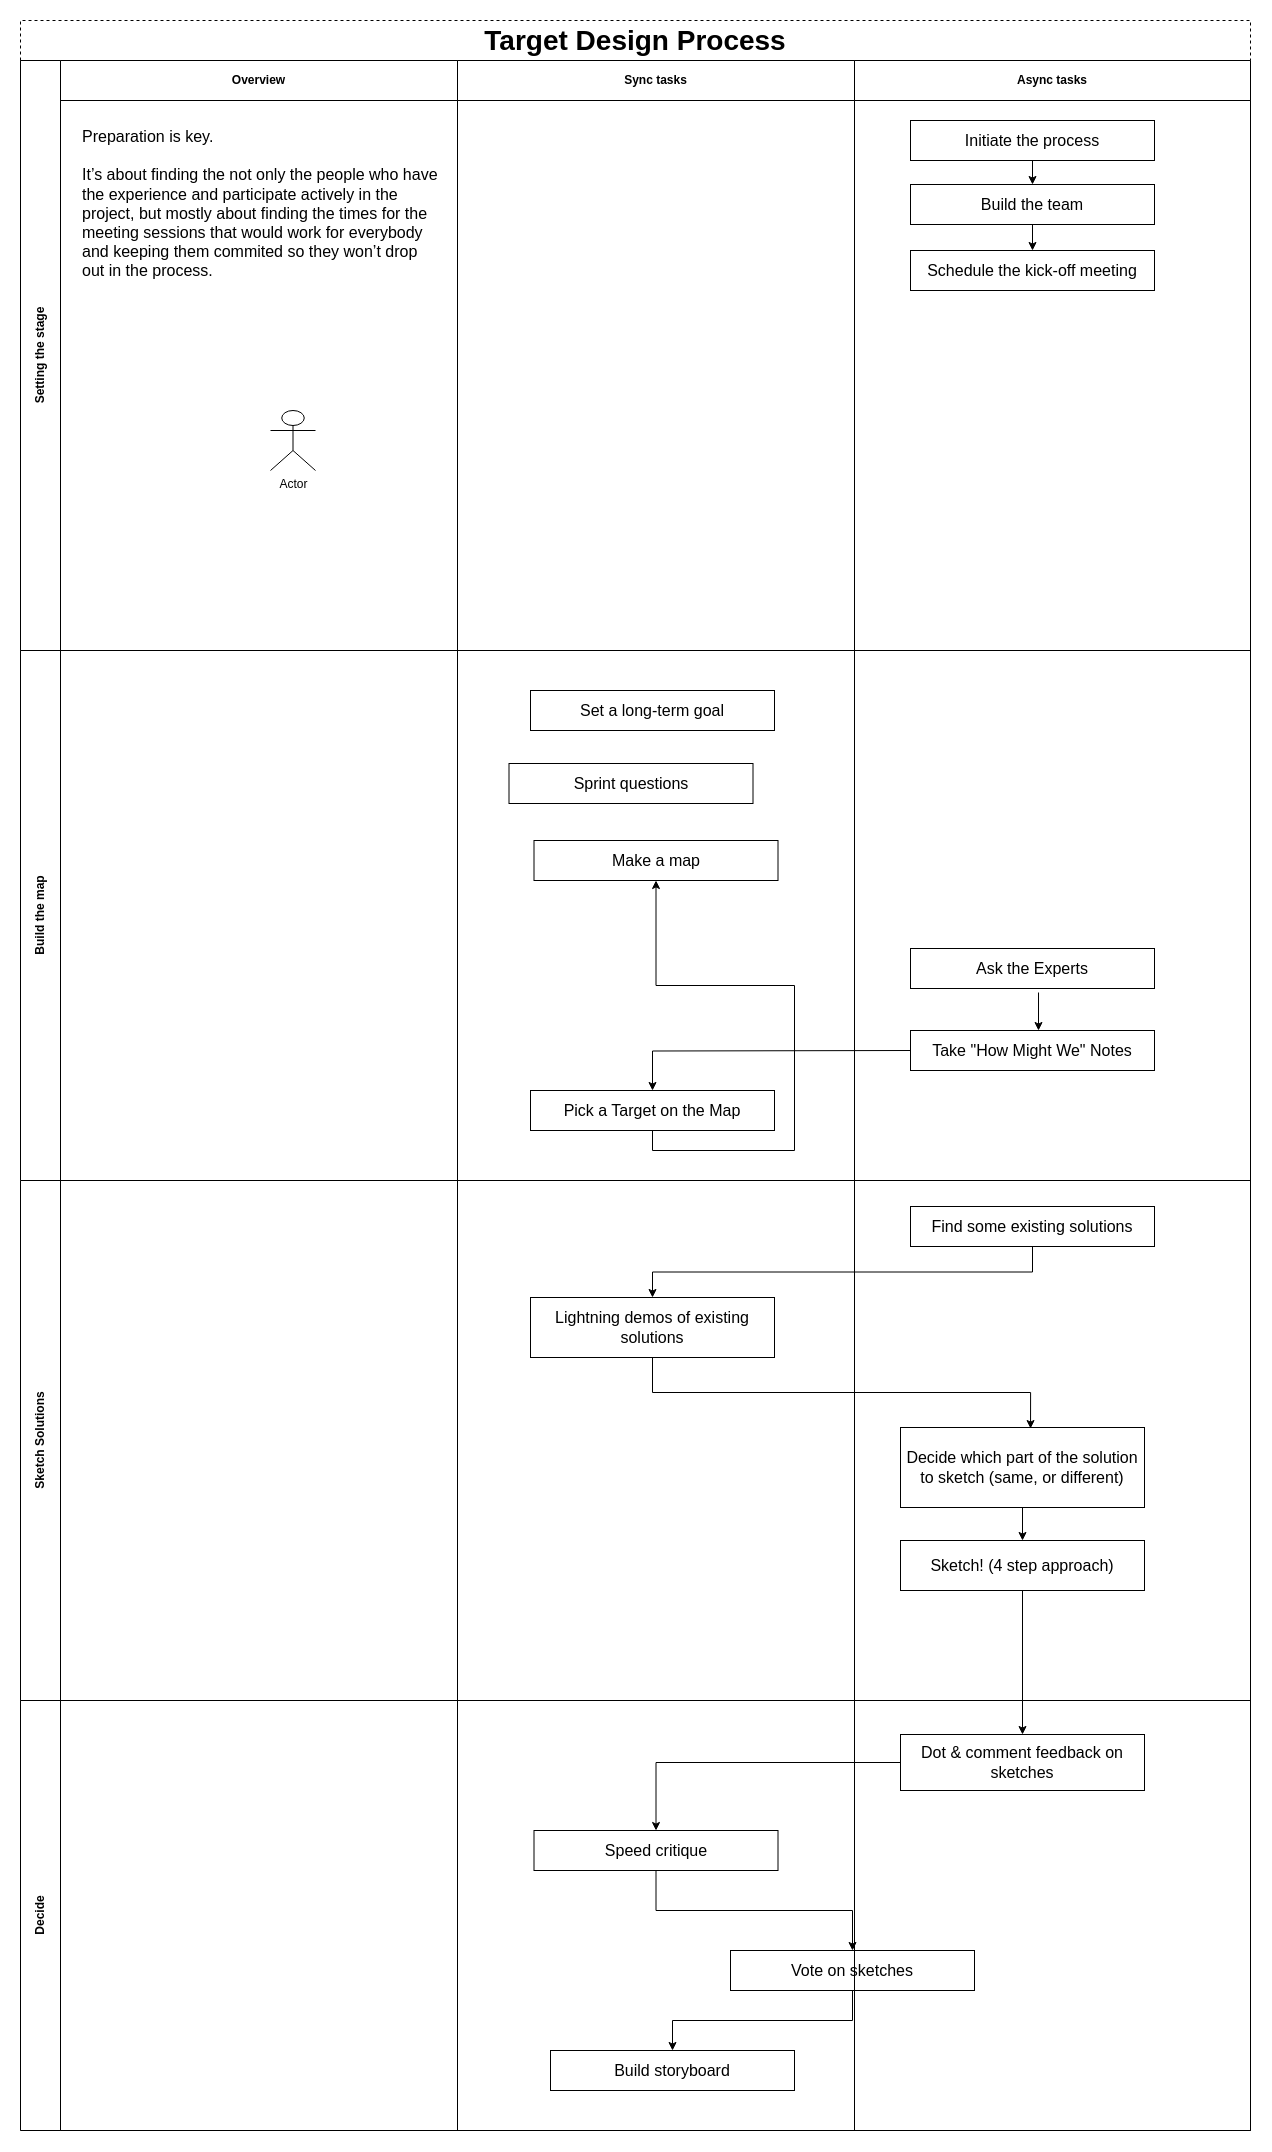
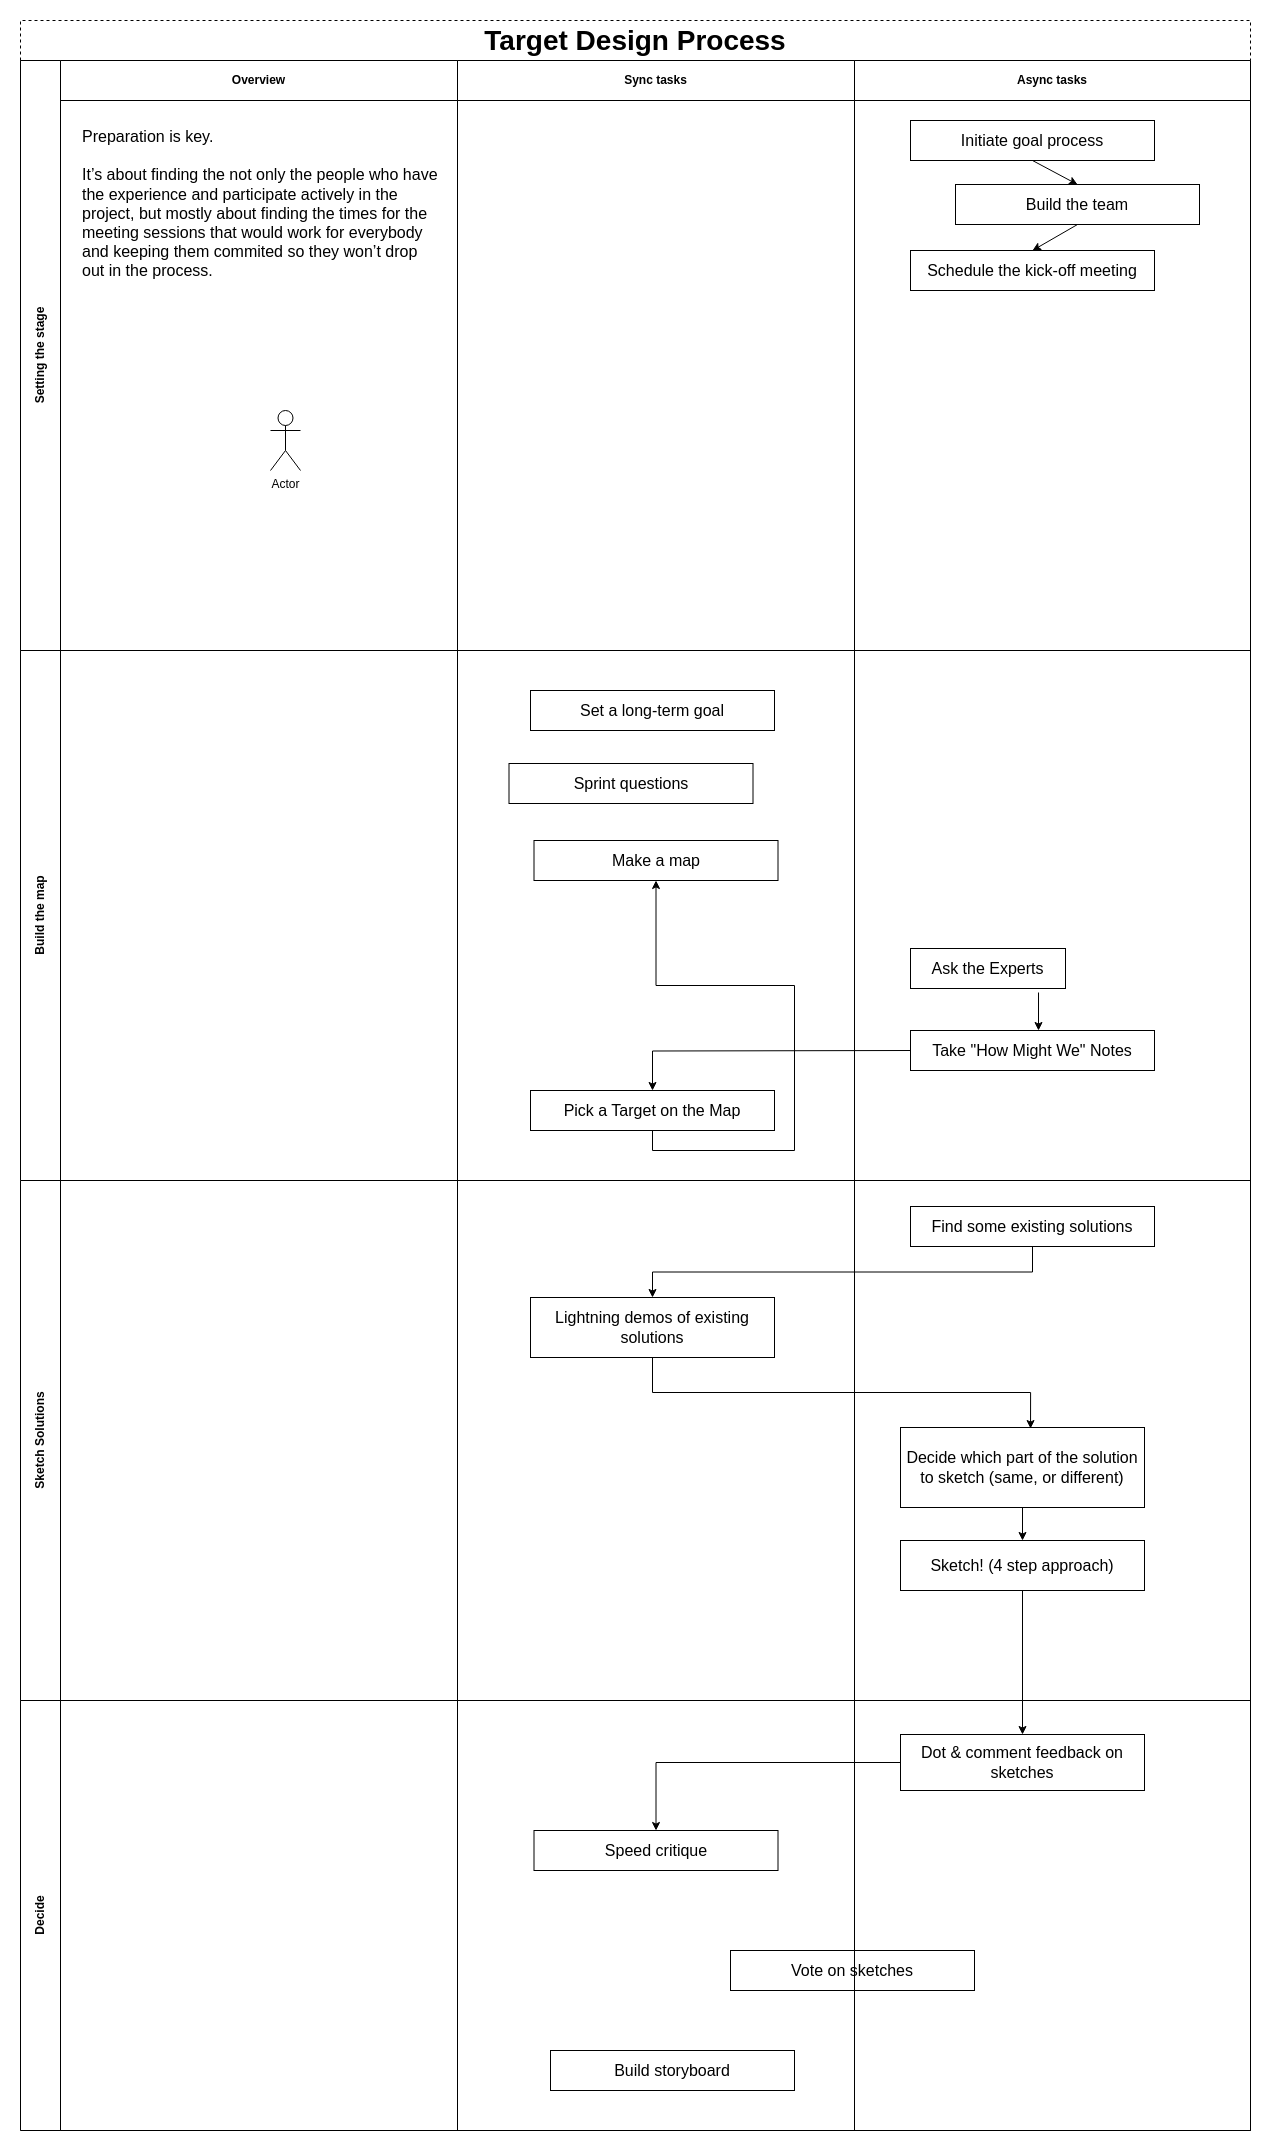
node "Initiate the process": label "Initiate the process" -> "Initiate goal process"
node "Build the team": moved (1033, 205) -> (1078, 205)
node "Actor": size 45x60 -> 30x60
node "Ask the Experts": size 244x40 -> 155x40
edge "Speed critique" -> "Vote on sketches": removed
edge "Vote on sketches" -> "Build storyboard": removed
